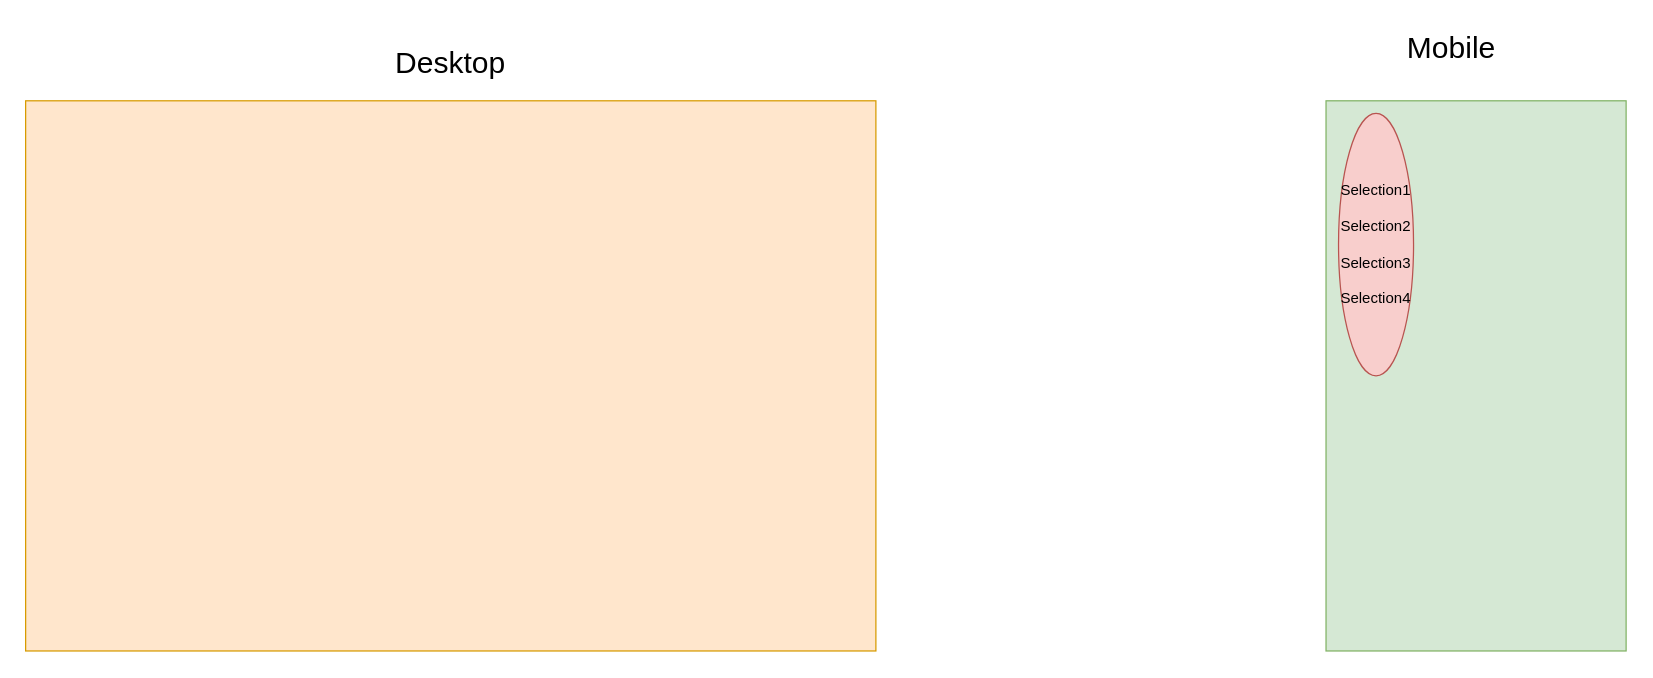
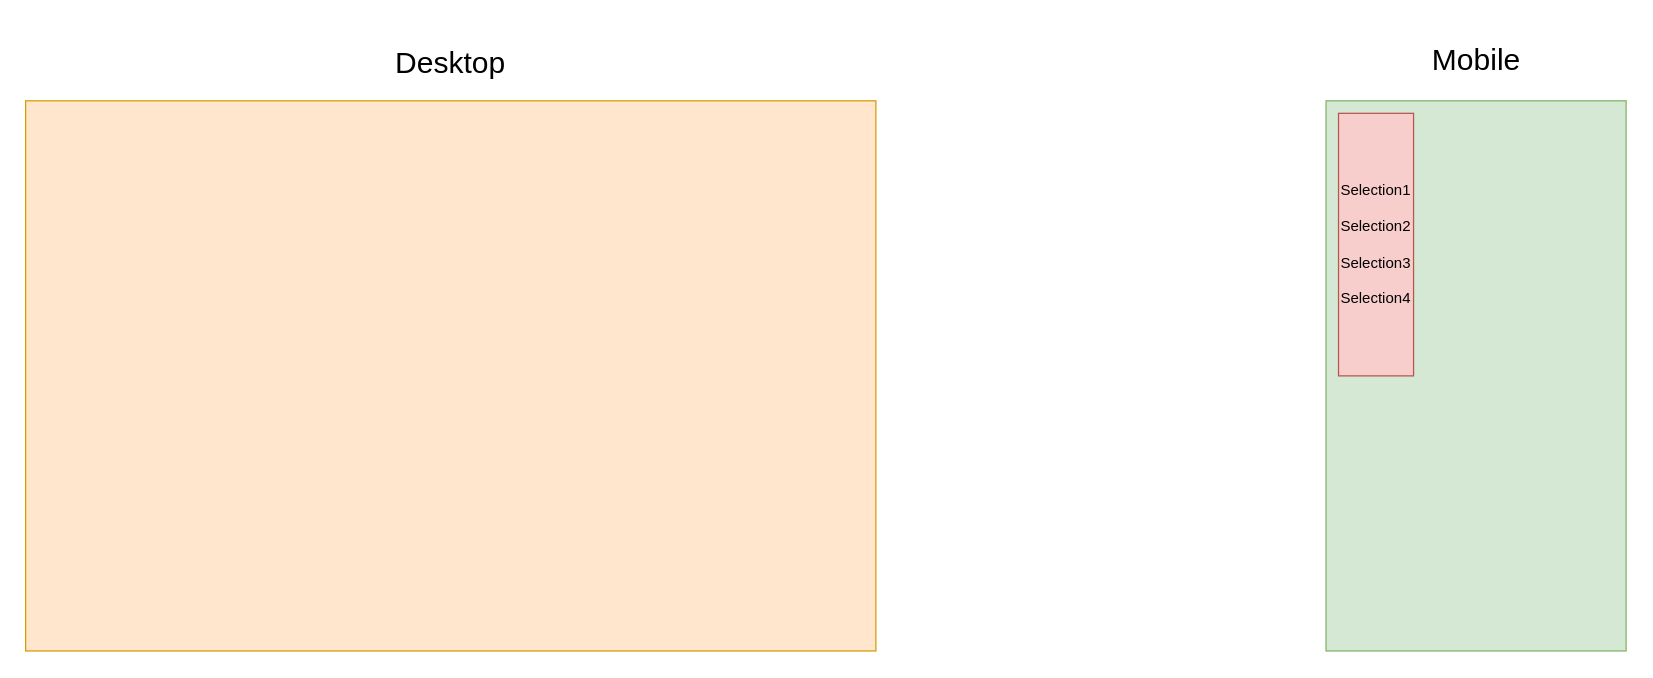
node "Mobile": moved (1451, 48) -> (1476, 60)
node "Selection1 Selection2 Selection3 Selection4": shape ellipse -> rectangle
